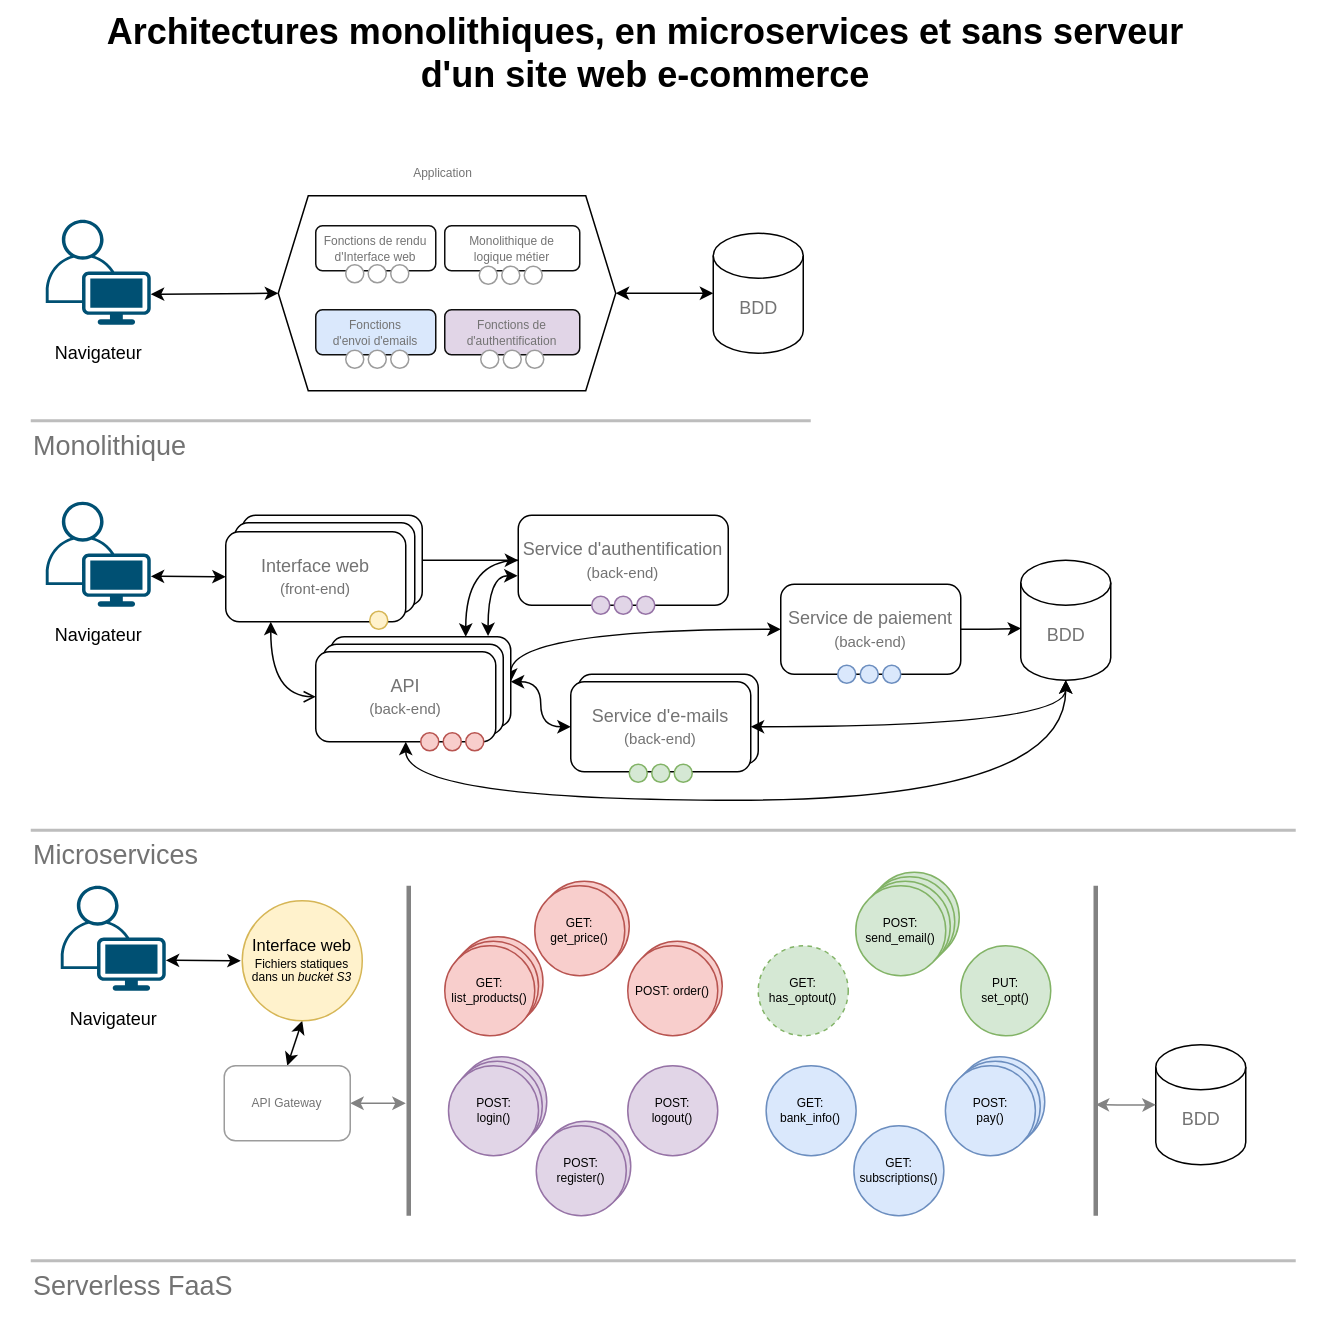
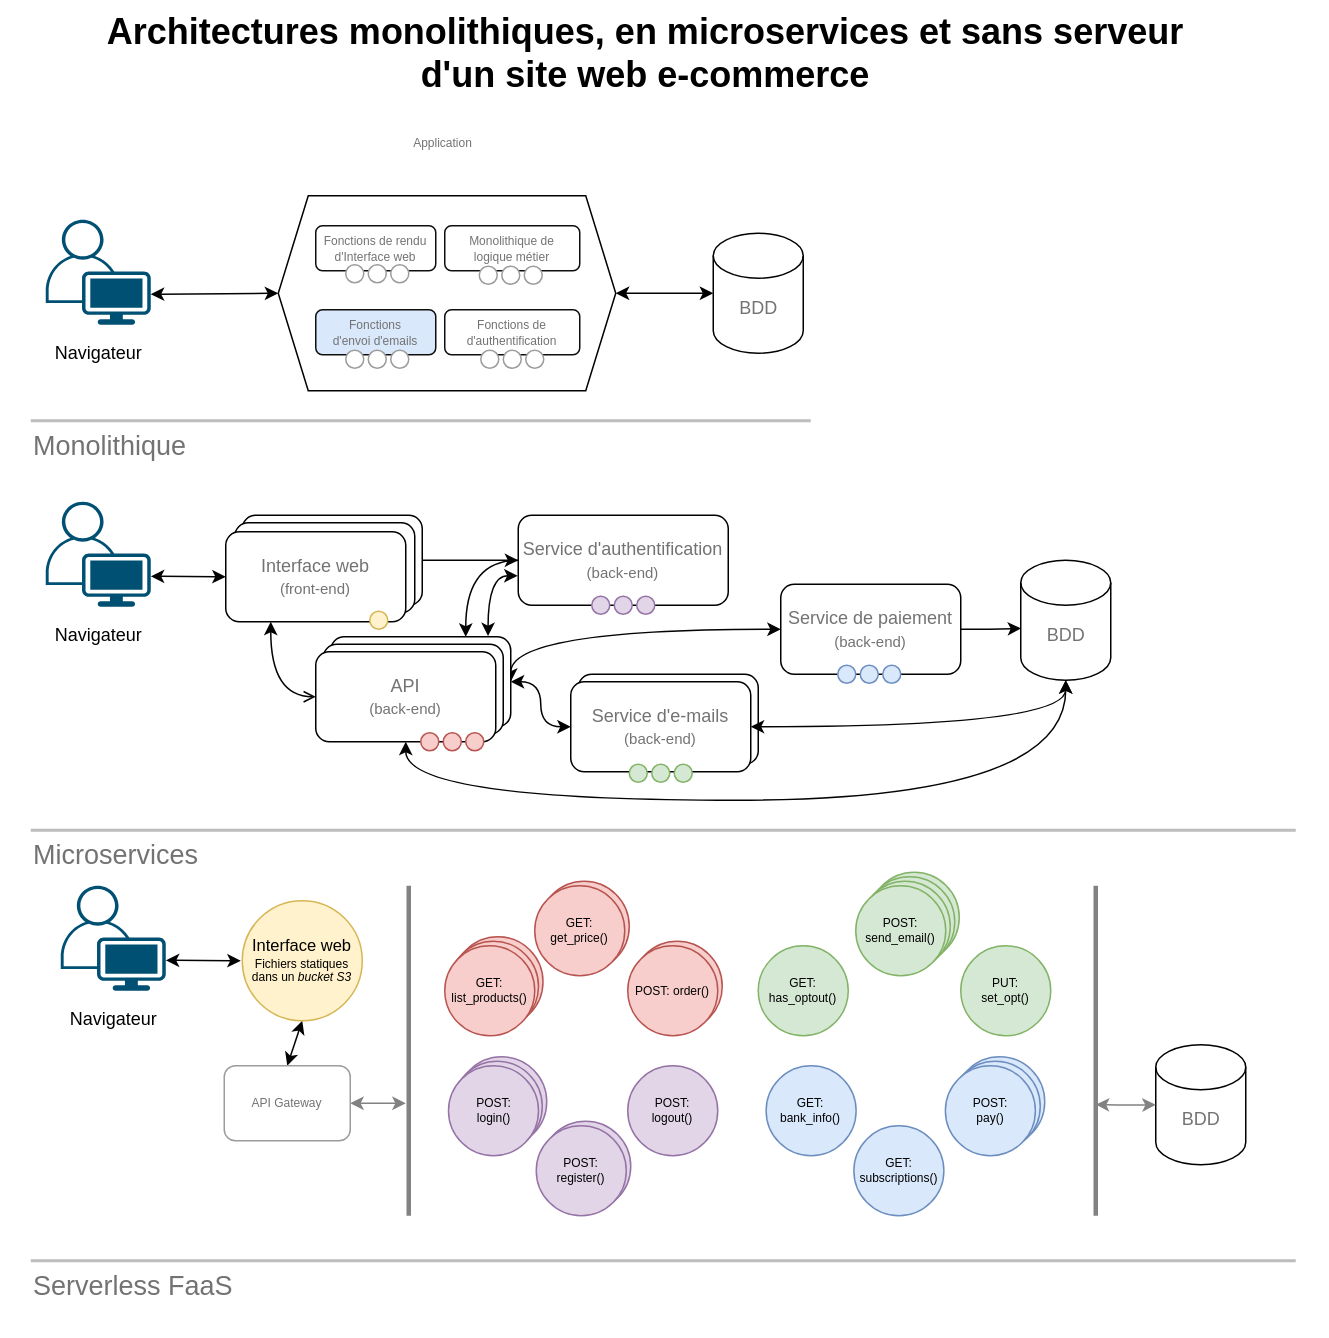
node "Application": moved (443, 173) -> (443, 143)
node "Fonctions de d'authentification": fillcolor #e1d5e7 -> #ffffff
node "GET: has_optout()": style dashed -> solid
